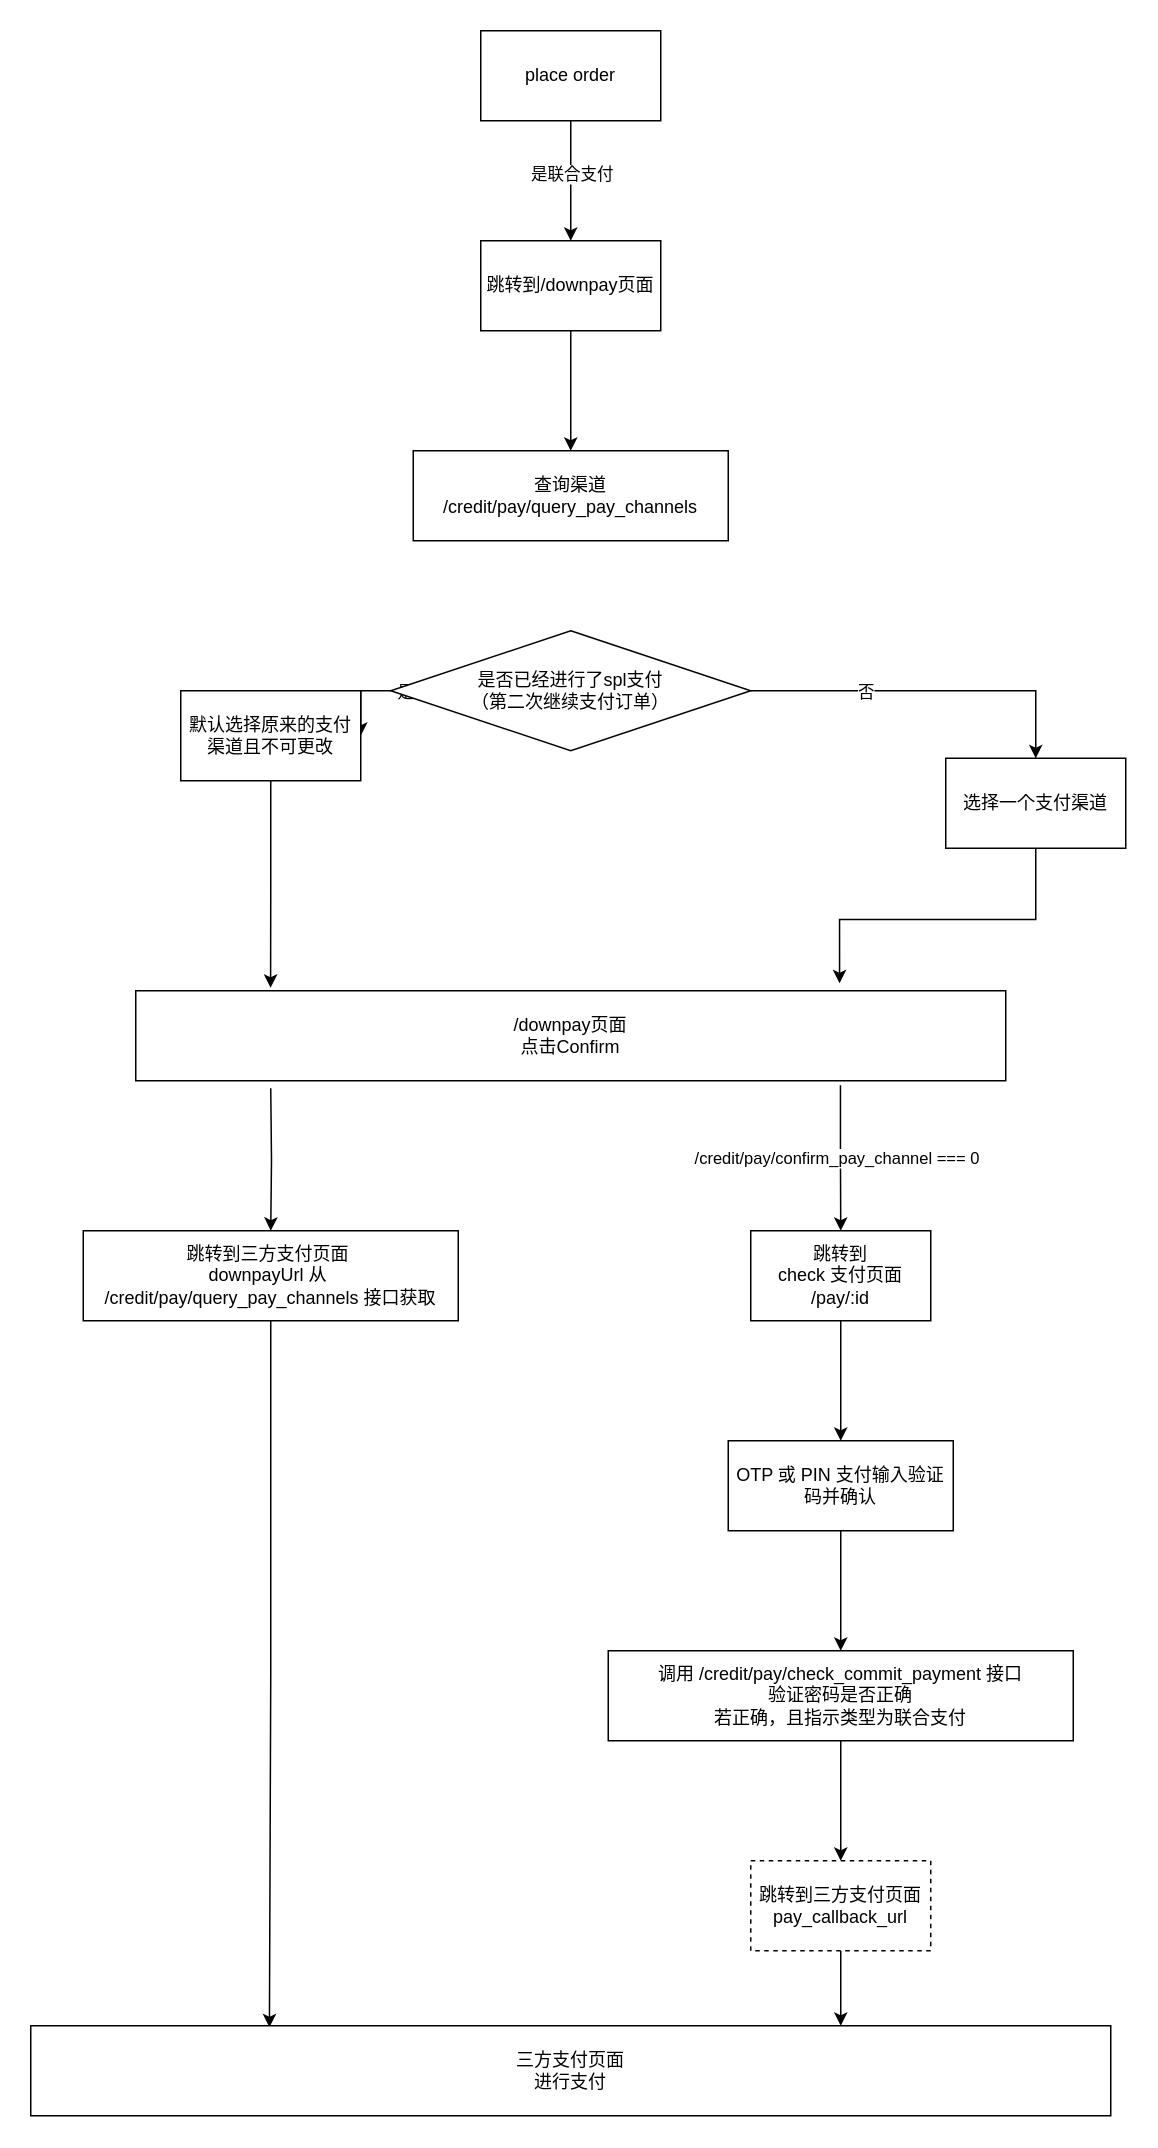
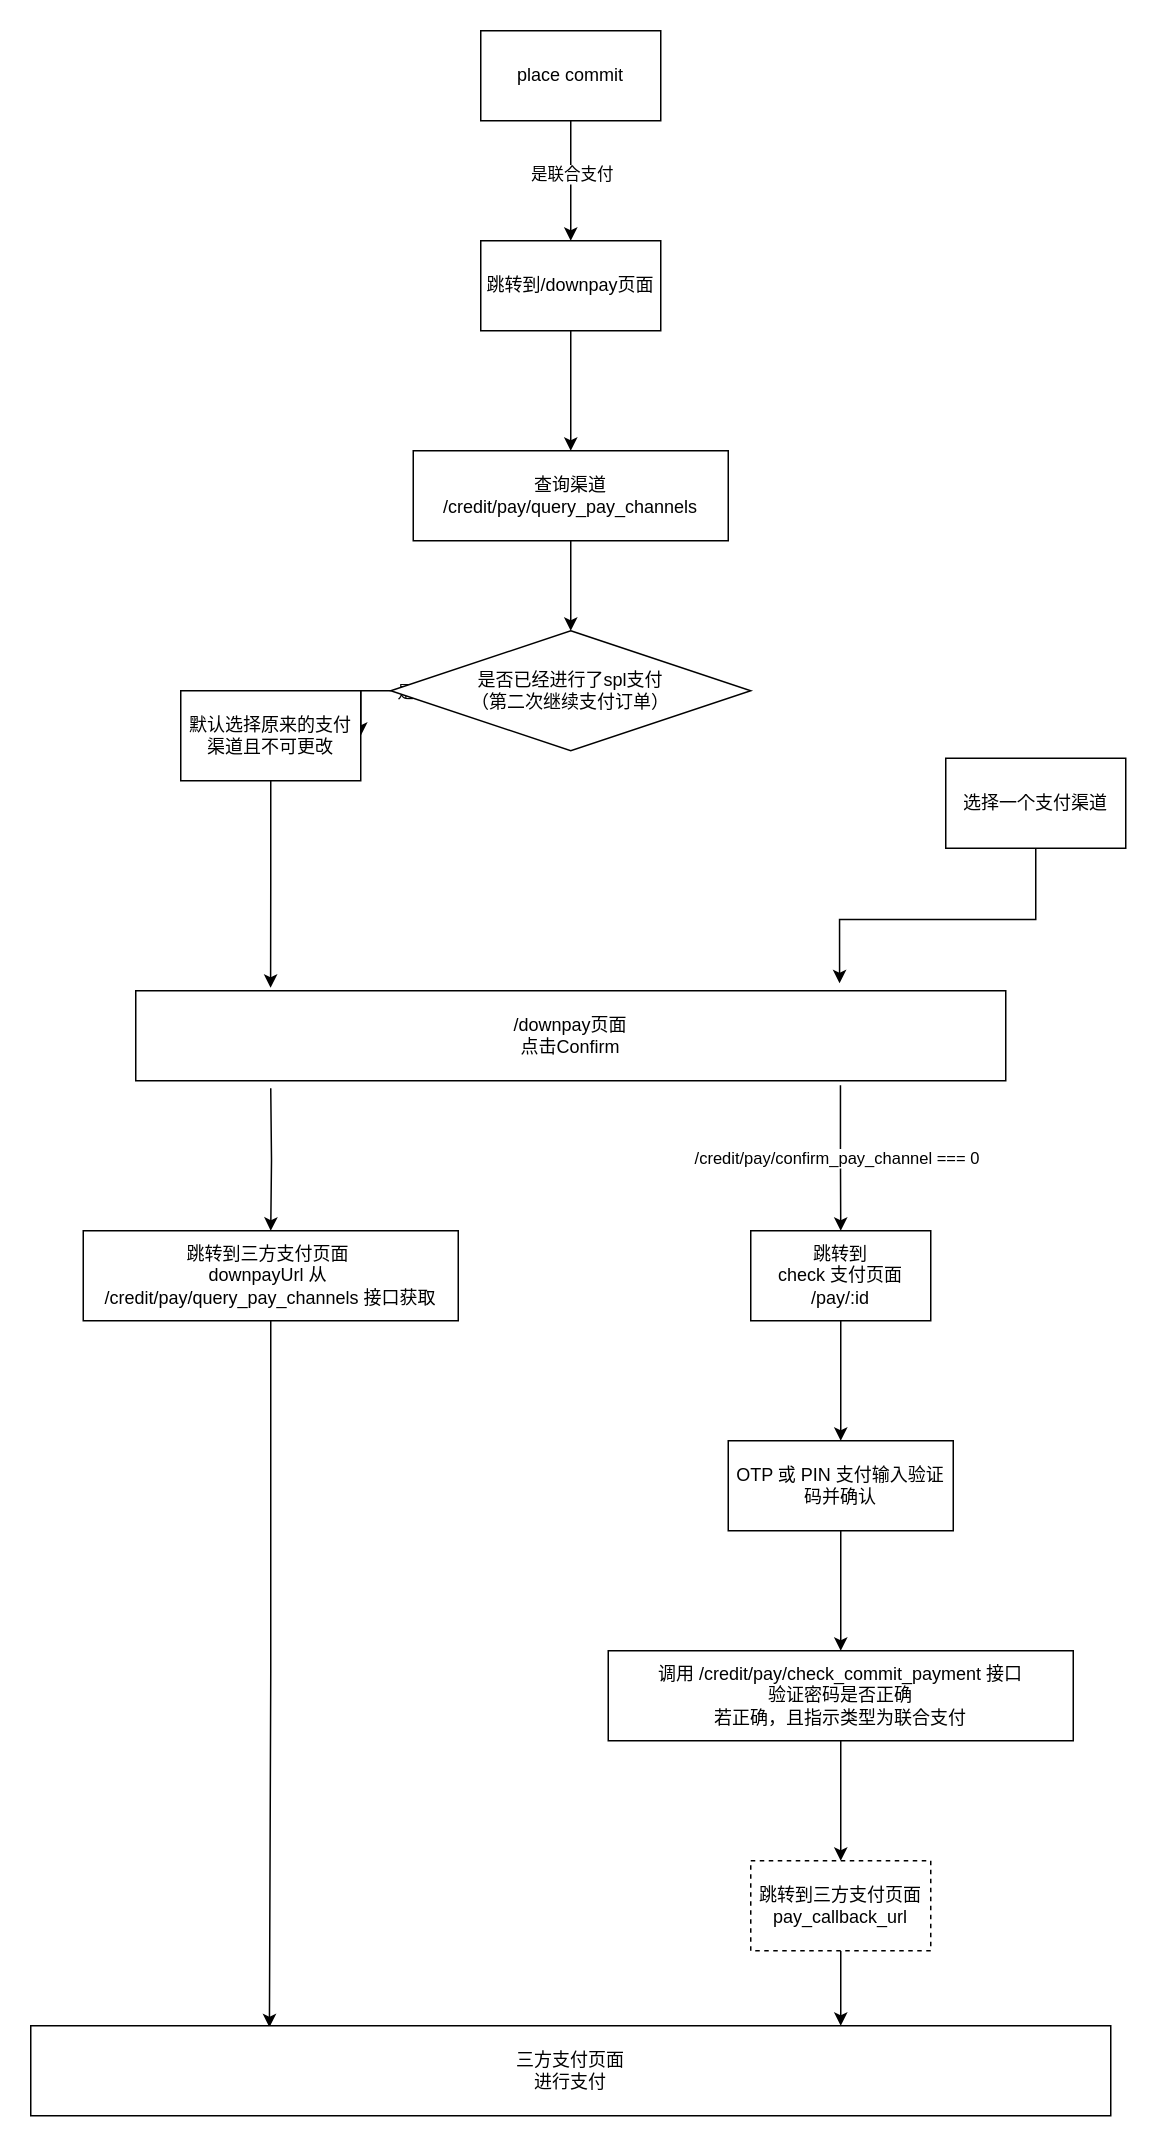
node "place order": label "place order" -> "place commit"
edge "查询渠道 /credit/pay/query_pay_channels" -> "是否已经进行了spl支付 （第二次继续支付订单）": added
edge "是否已经进行了spl支付 （第二次继续支付订单）" -> "选择一个支付渠道": removed, label "否"
